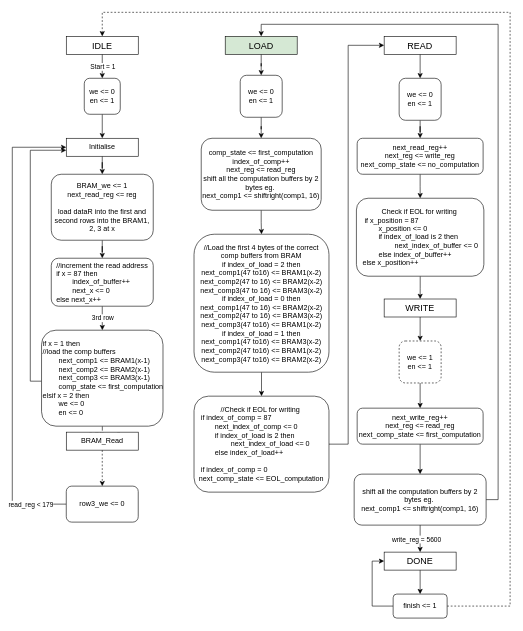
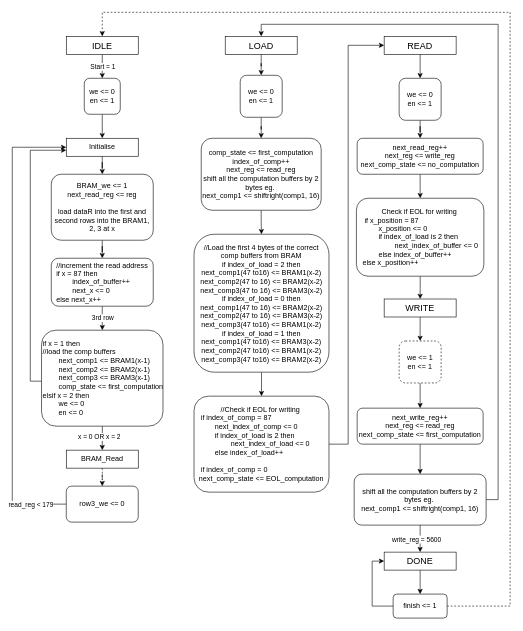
node "LOAD": fillcolor #d5e8d4 -> #ffffff
node "BRAM_Read": moved (102, 441) -> (102, 459)
